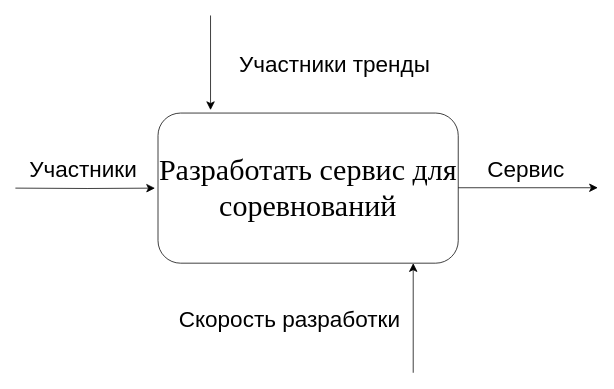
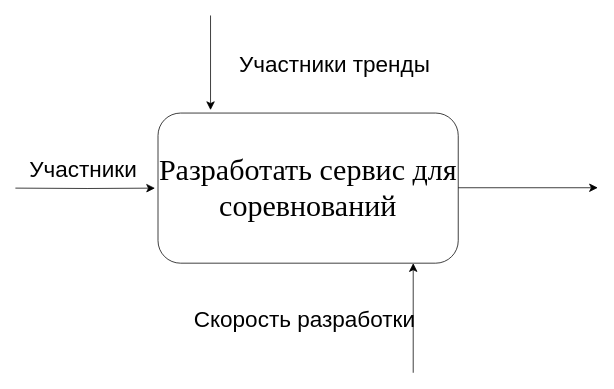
node "Сервис": removed
node "Скорость разработки": moved (289, 319) -> (304, 319)
